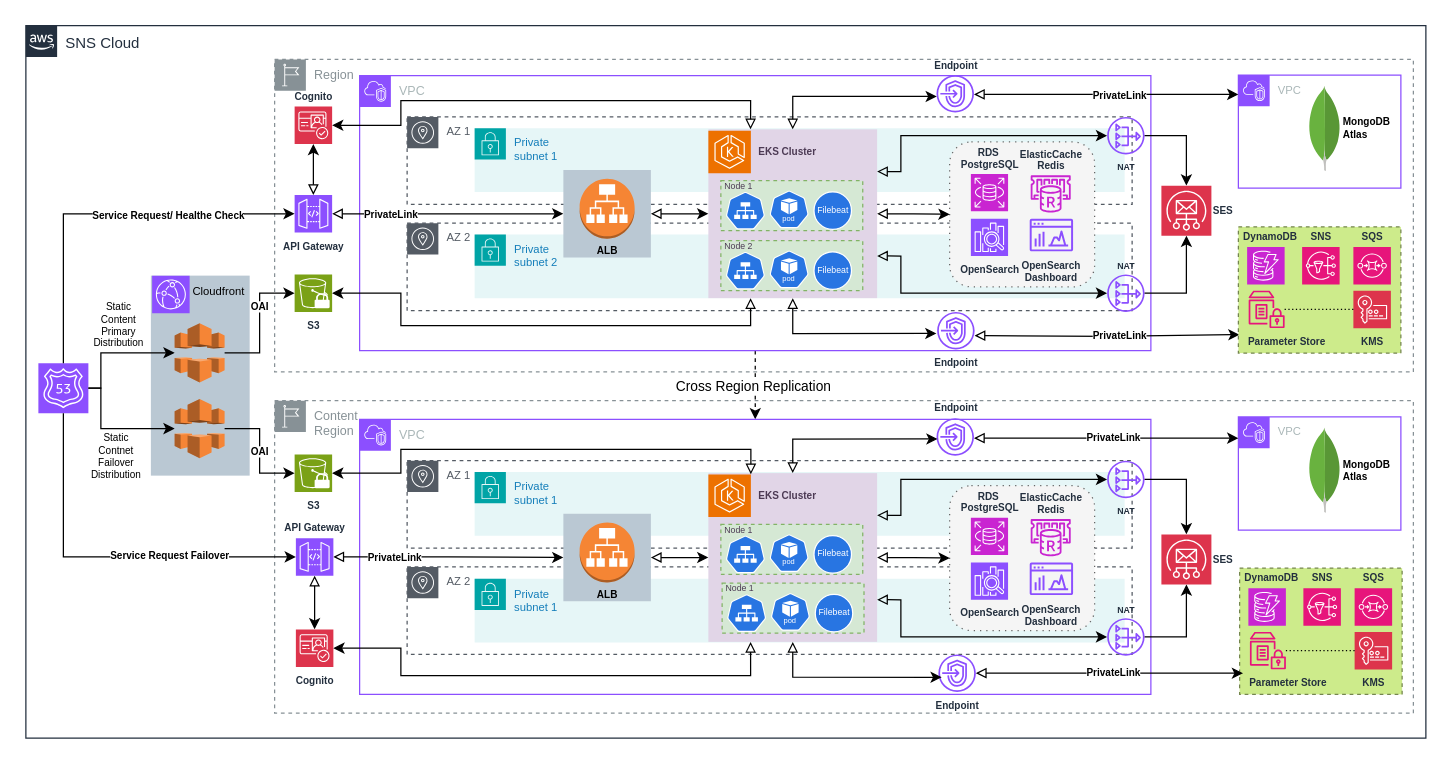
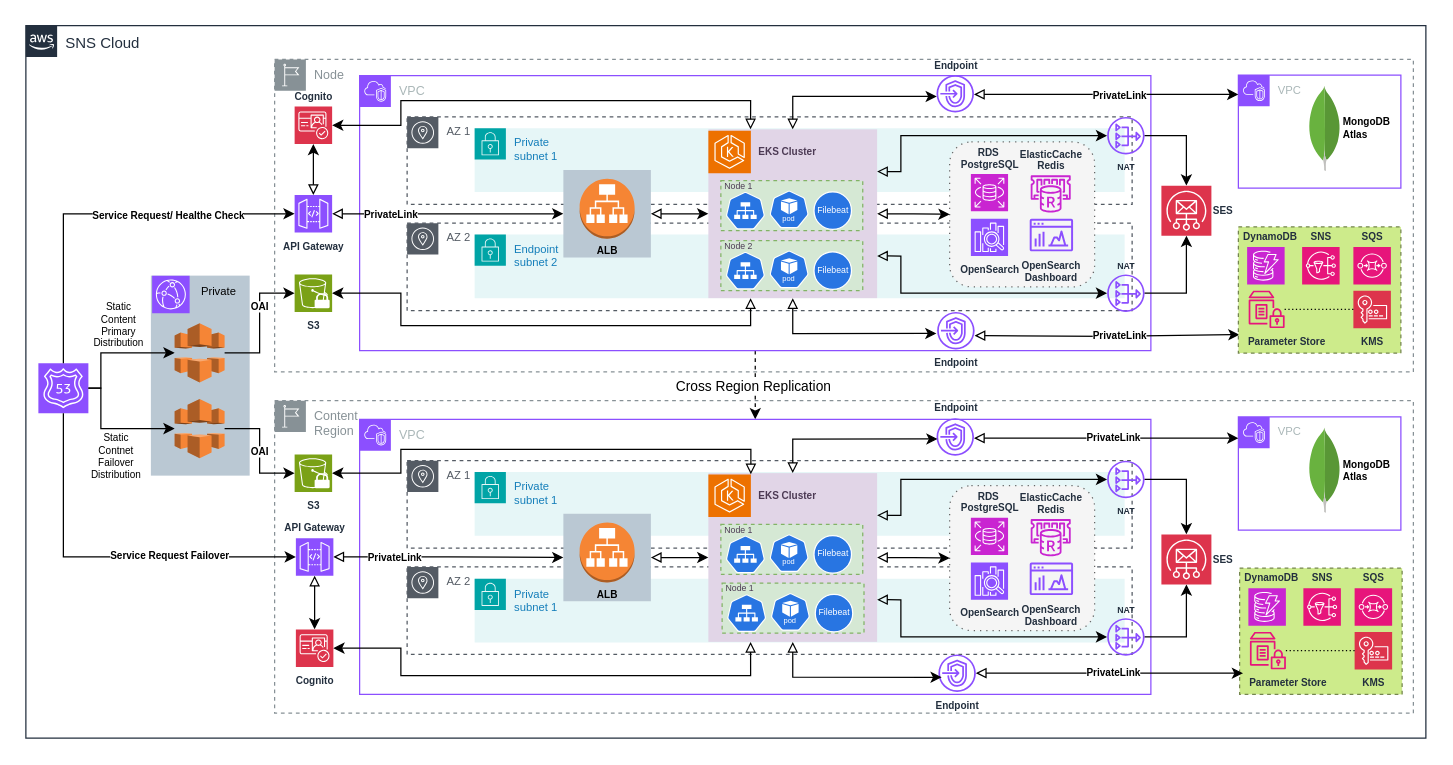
node "Region": label "Region" -> "Node"
node "Private subnet 2": label "Private subnet 2" -> "Endpoint subnet 2"
node "Cloudfront": label "Cloudfront" -> "Private"
